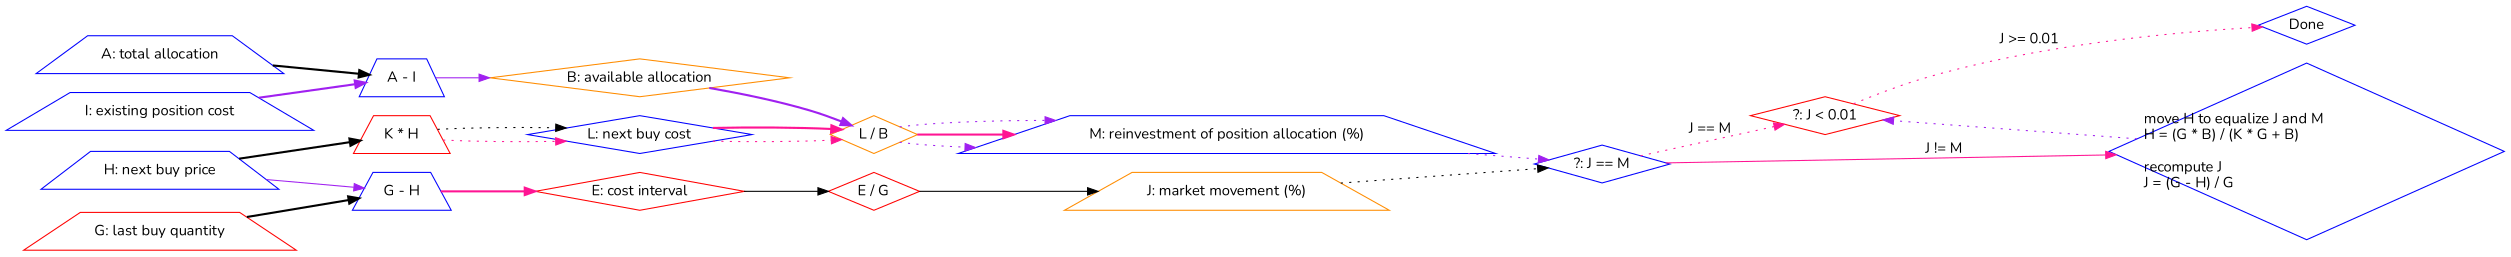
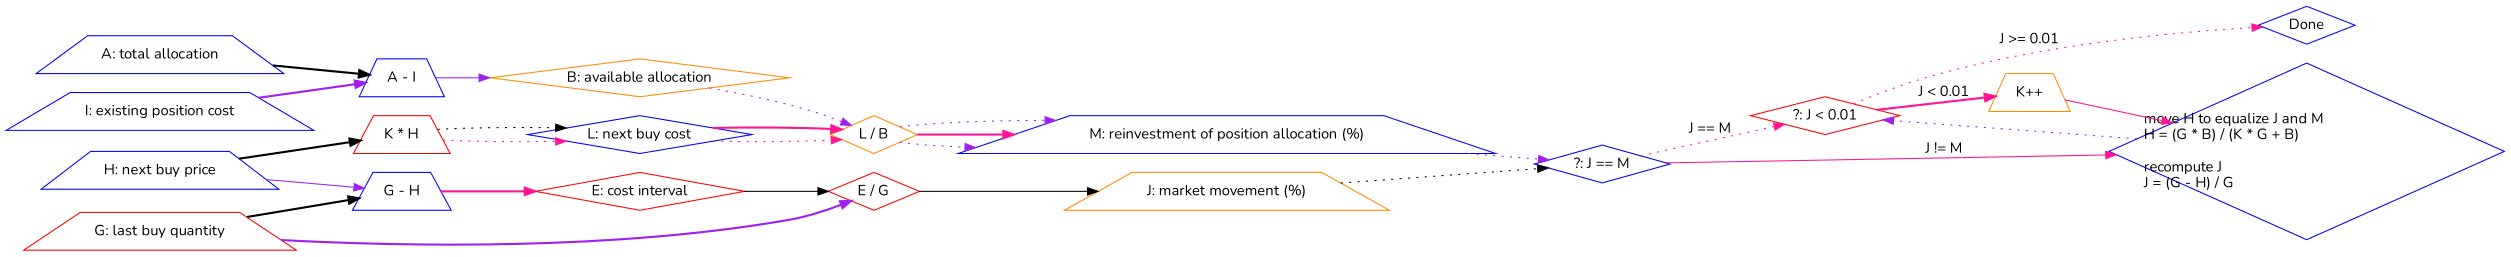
node "K++": added
edge "B: available allocation" -> "L / B": style bold -> dotted
edge "G: last buy quantity" -> "E / G": added
